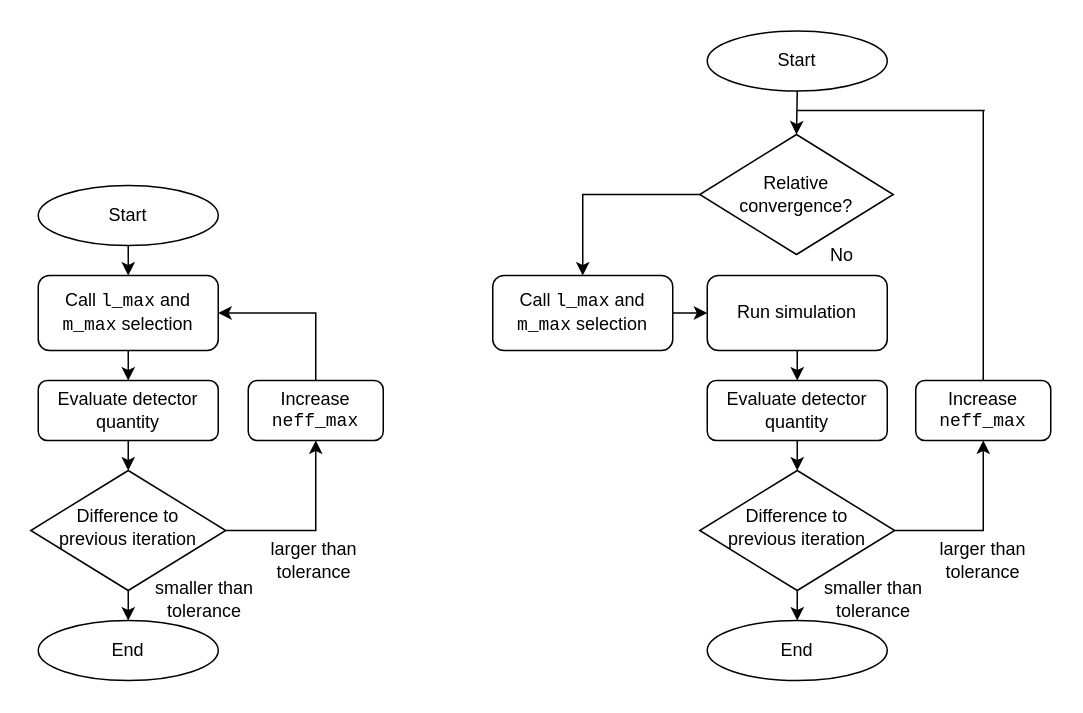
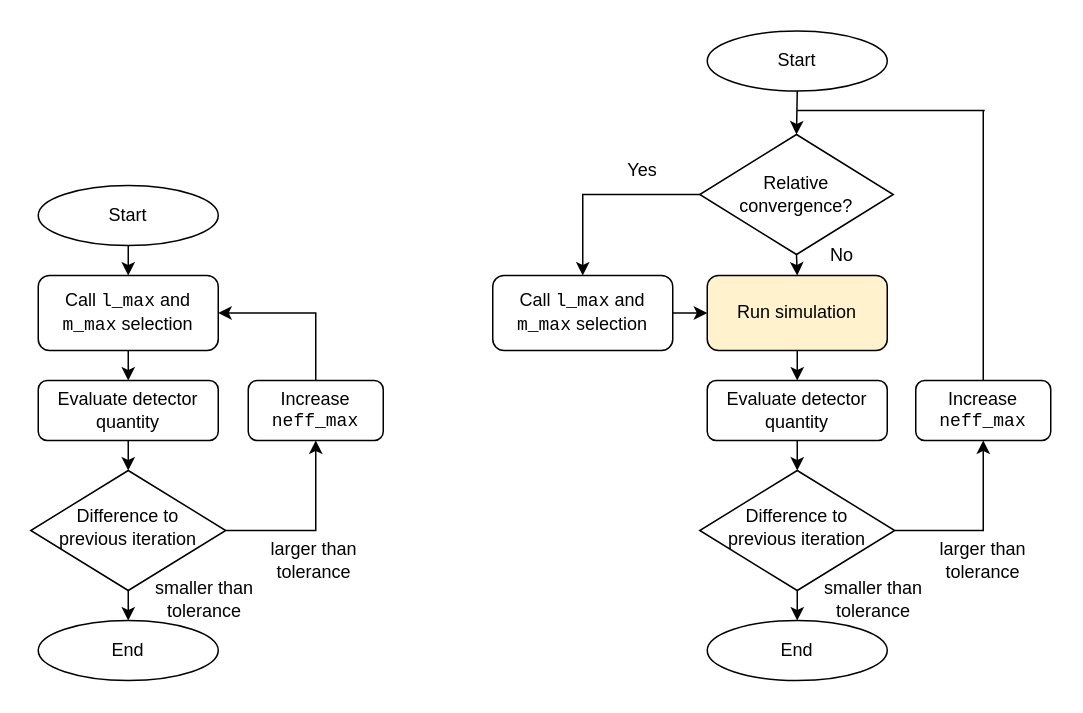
node "Yes": added
edge "Relative convergence?" -> "Run simulation": added
node "Run simulation": fillcolor #ffffff -> #fff2cc
